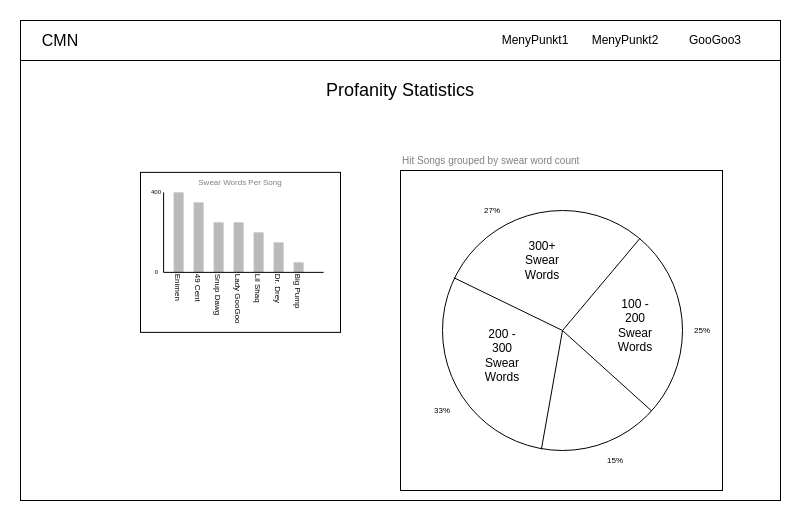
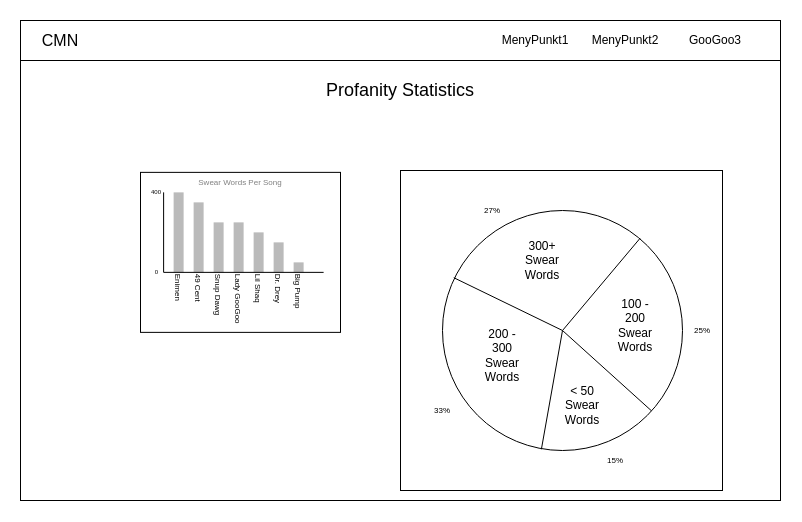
node "Hit Songs grouped by swear word count": removed
node "< 50 Swear Words": added
